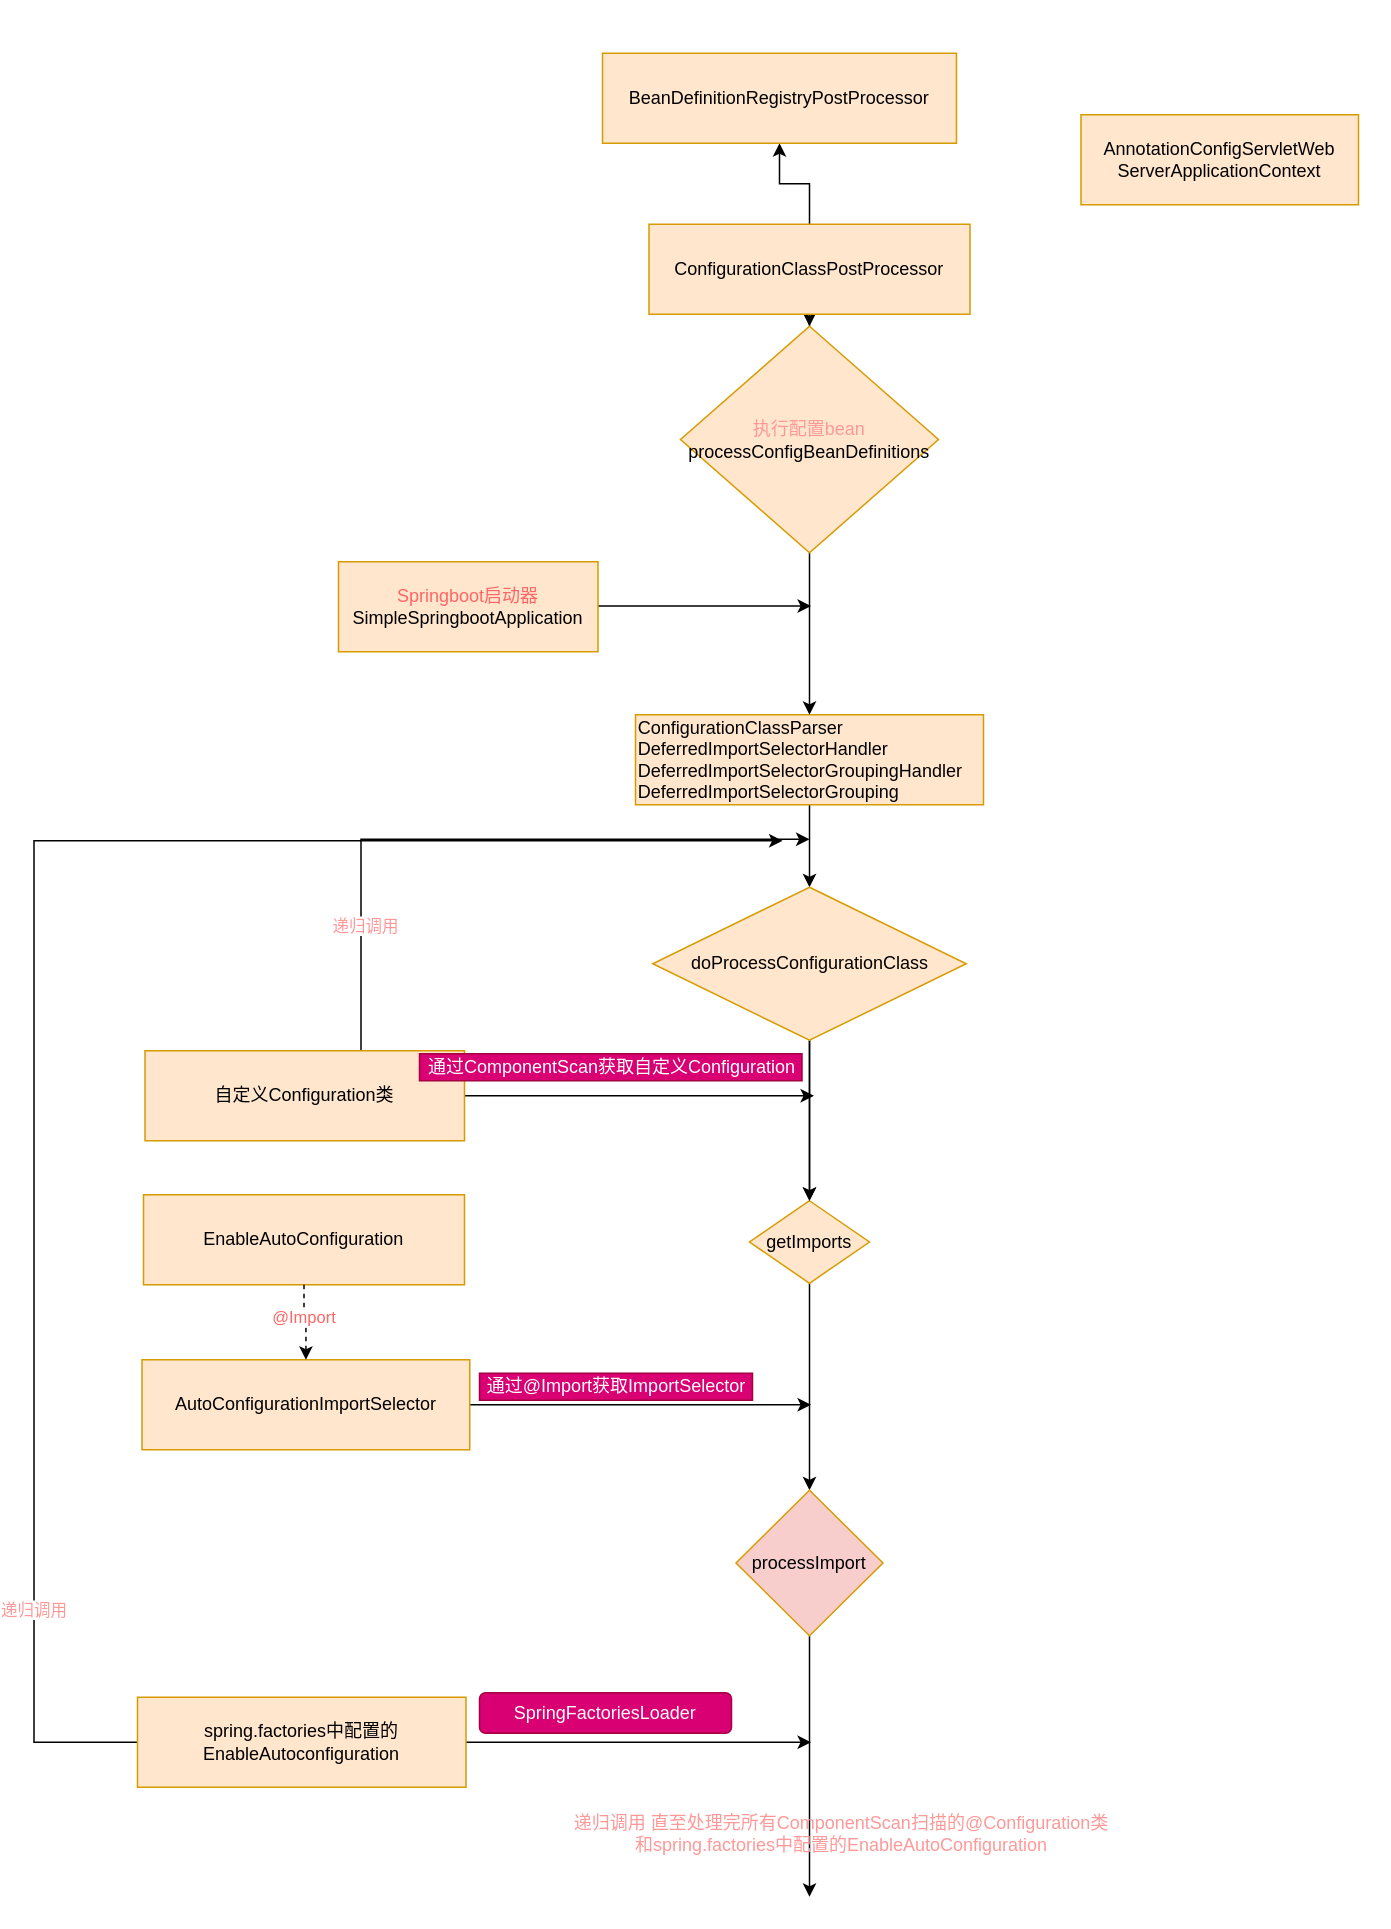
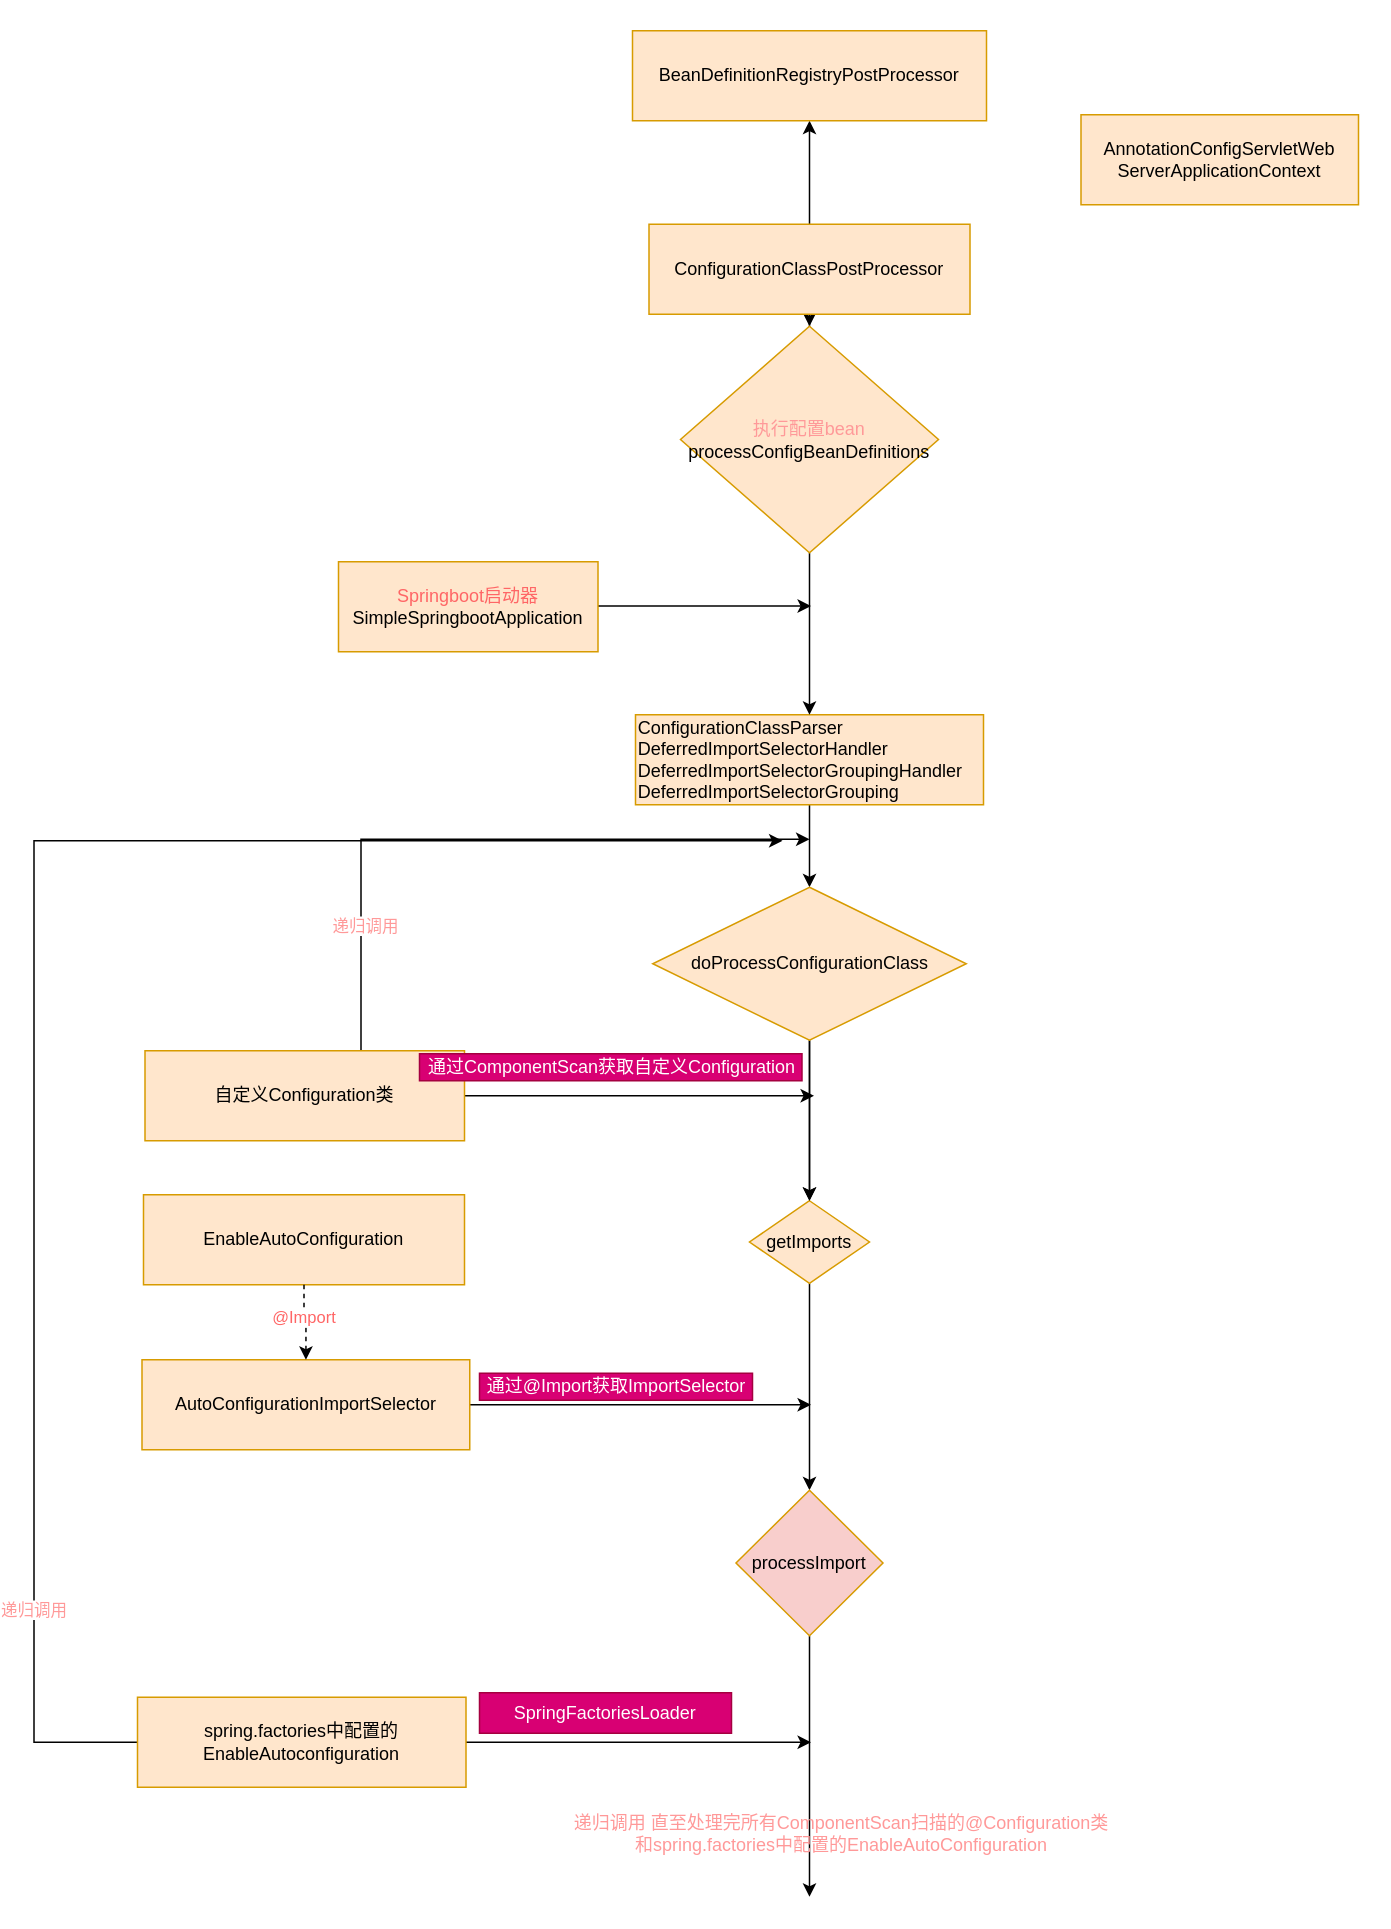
node "BeanDefinitionRegistryPostProcessor": moved (779, 98) -> (809, 76)
node "SpringFactoriesLoader": shape rounded rectangle -> rectangle
